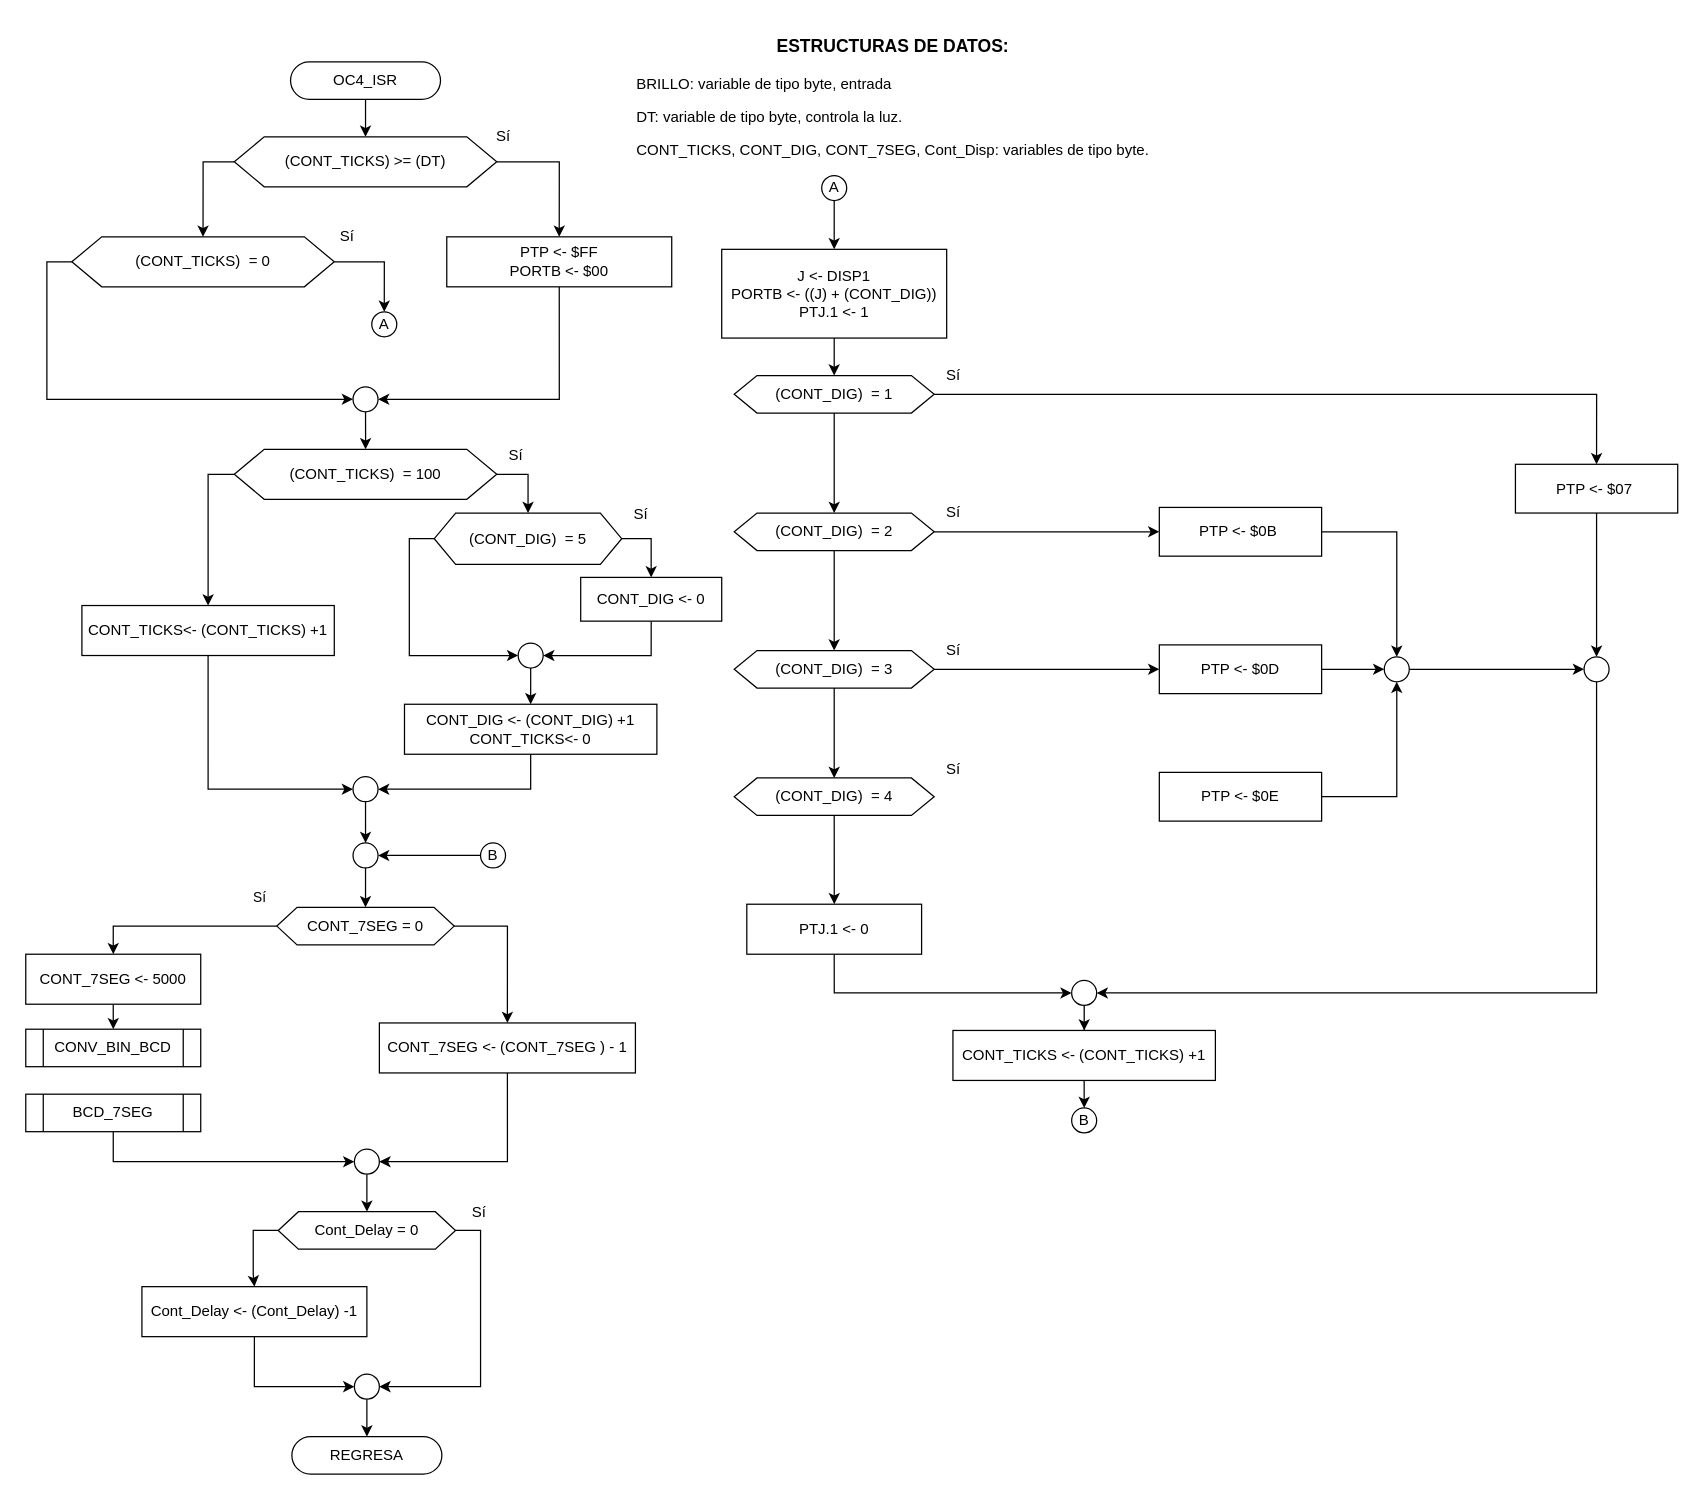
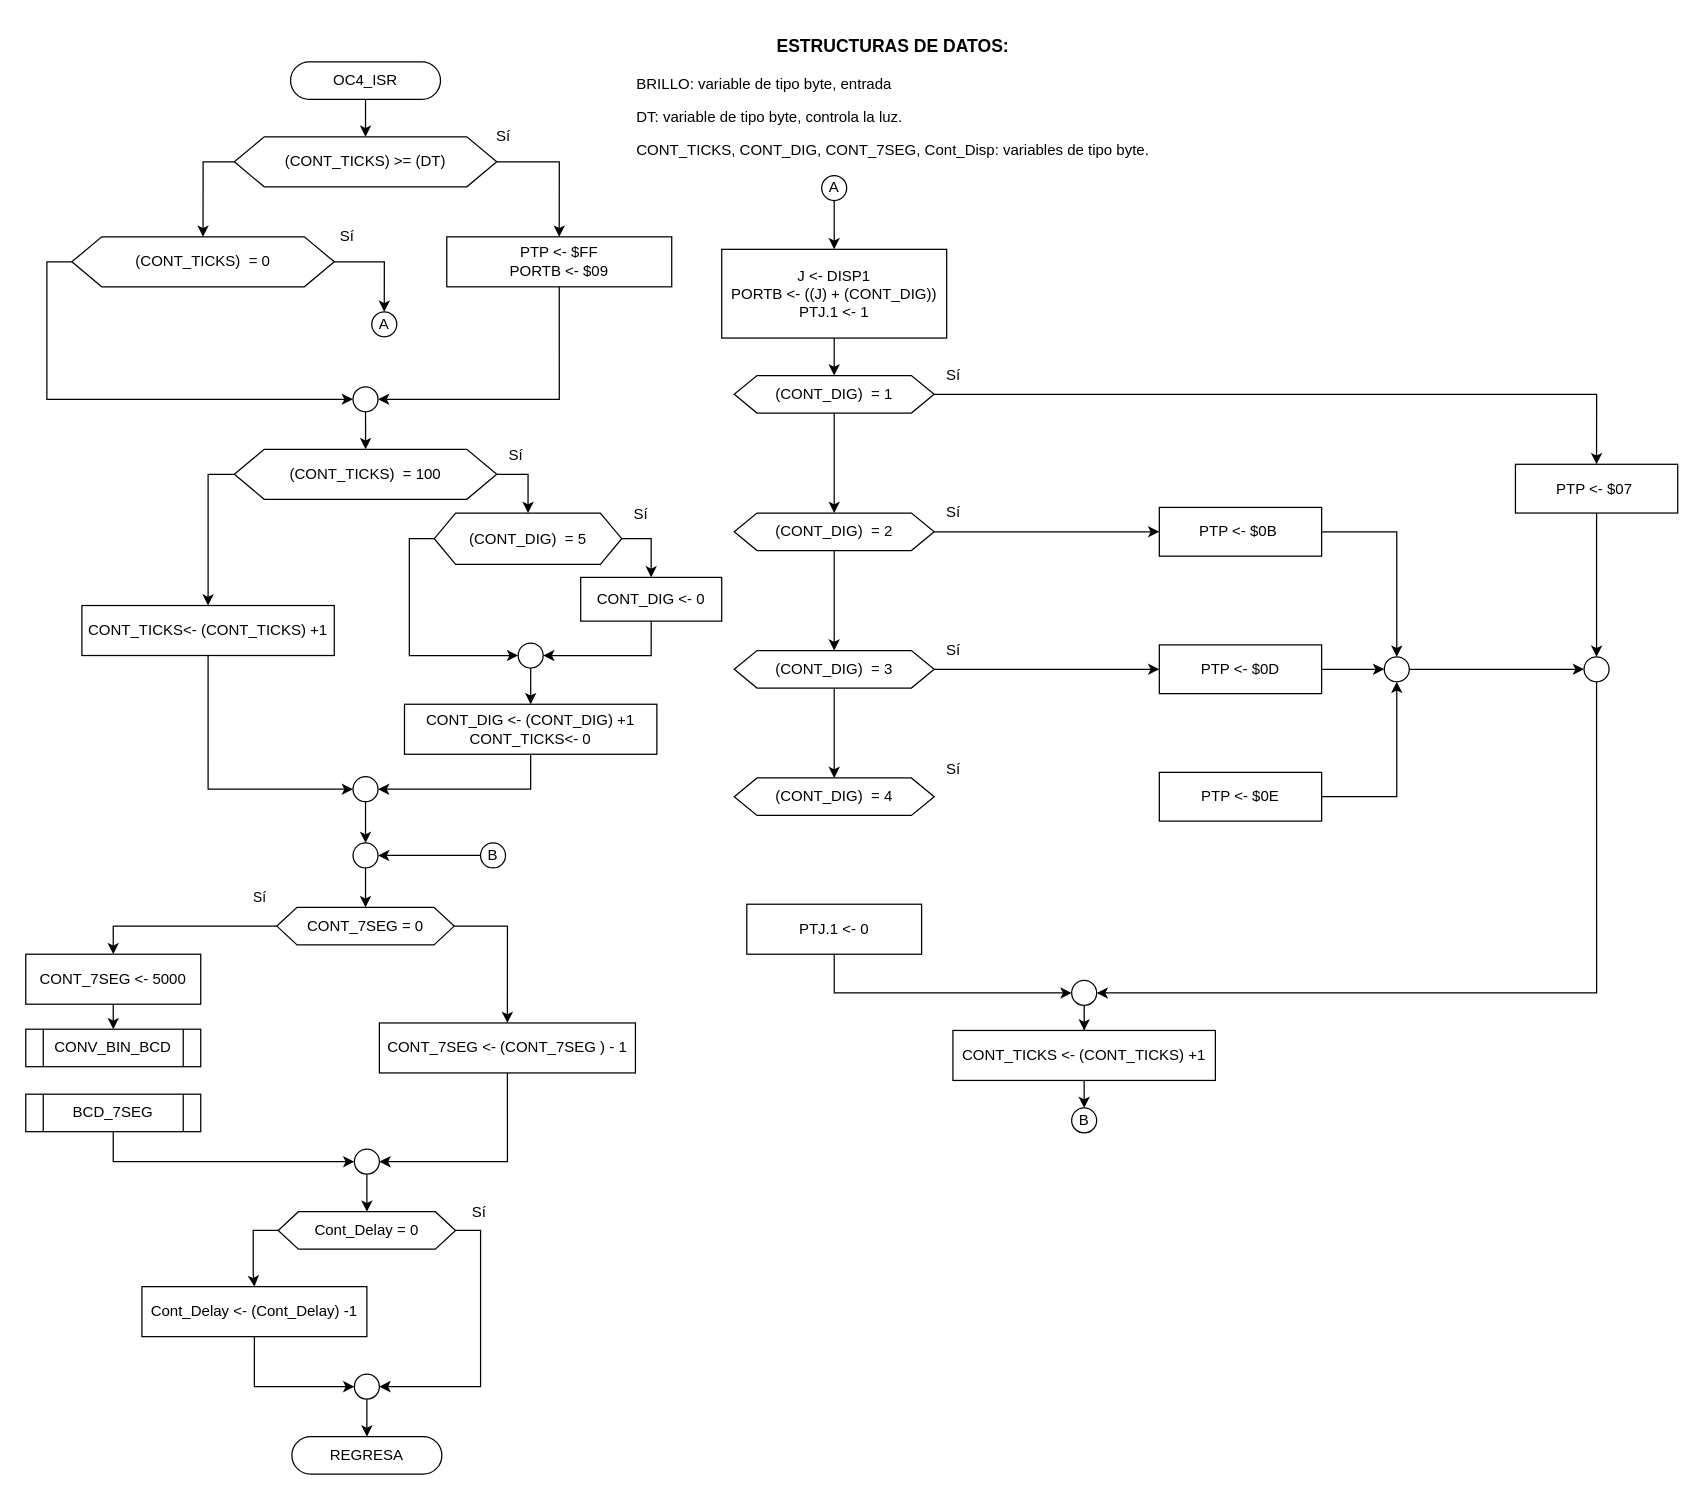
node "PTP <- $FF PORTB <- $00": label "PTP <- $FF PORTB <- $00" -> "PTP <- $FF PORTB <- $09"
edge "(CONT_DIG) = 4" -> "PTJ.1 <- 0": removed
